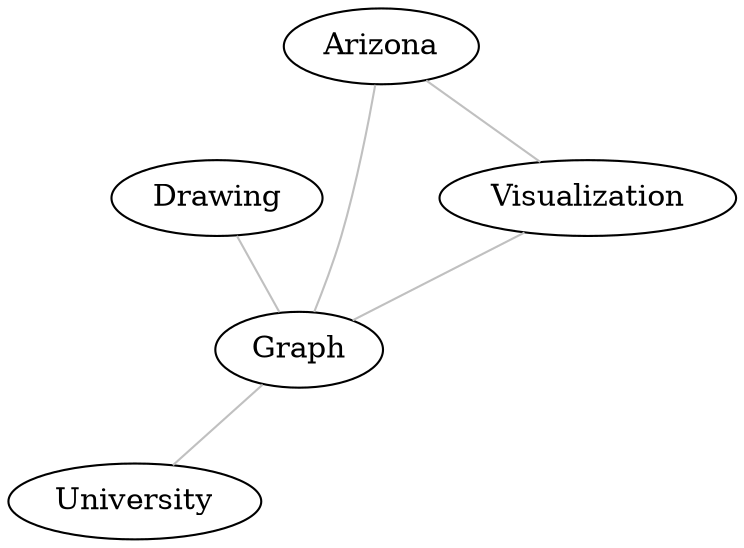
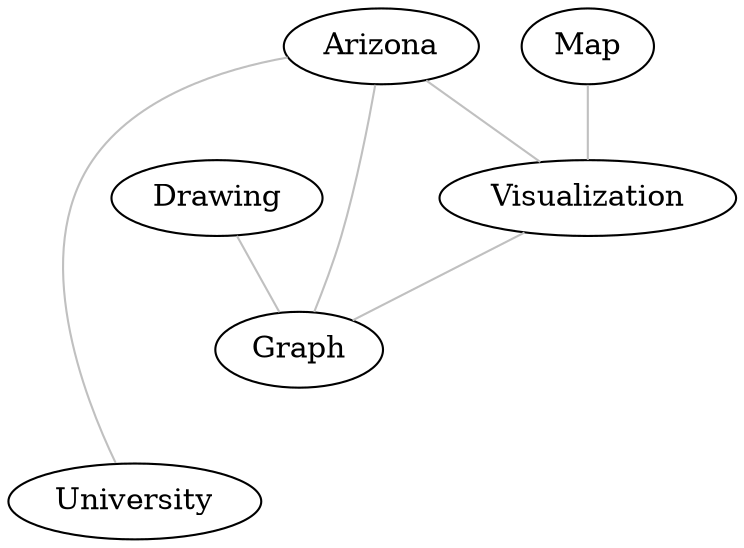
node "Map": added
edge "Graph" -- "University": now "Arizona" -- "University"
